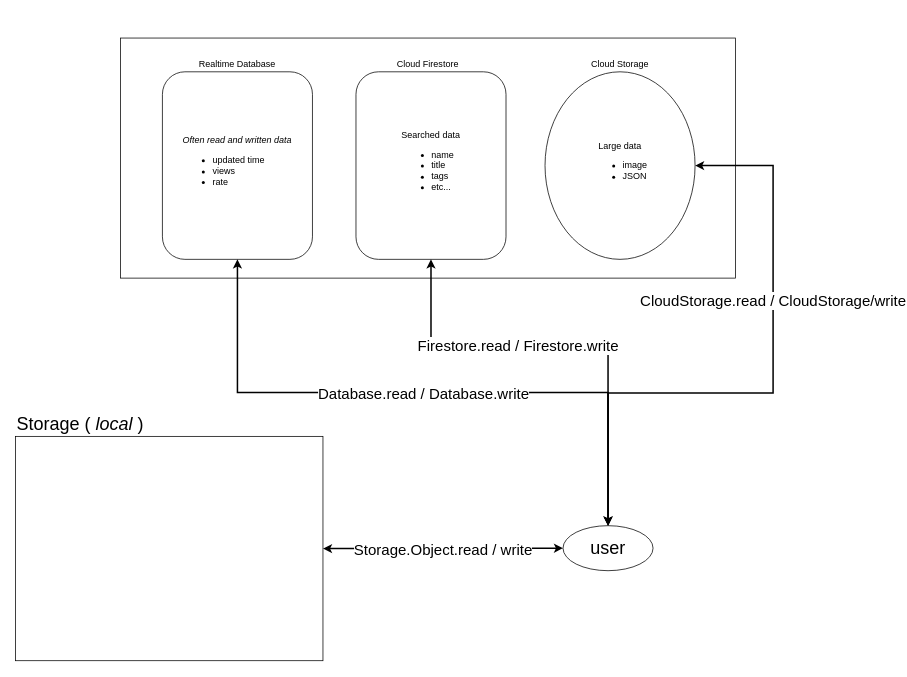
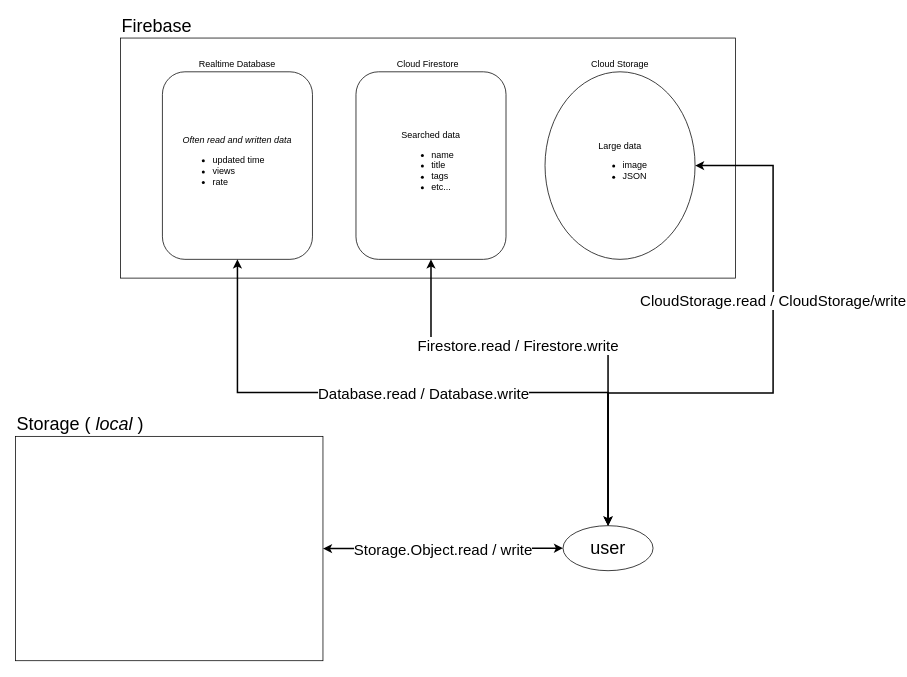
node "Firebase": added
